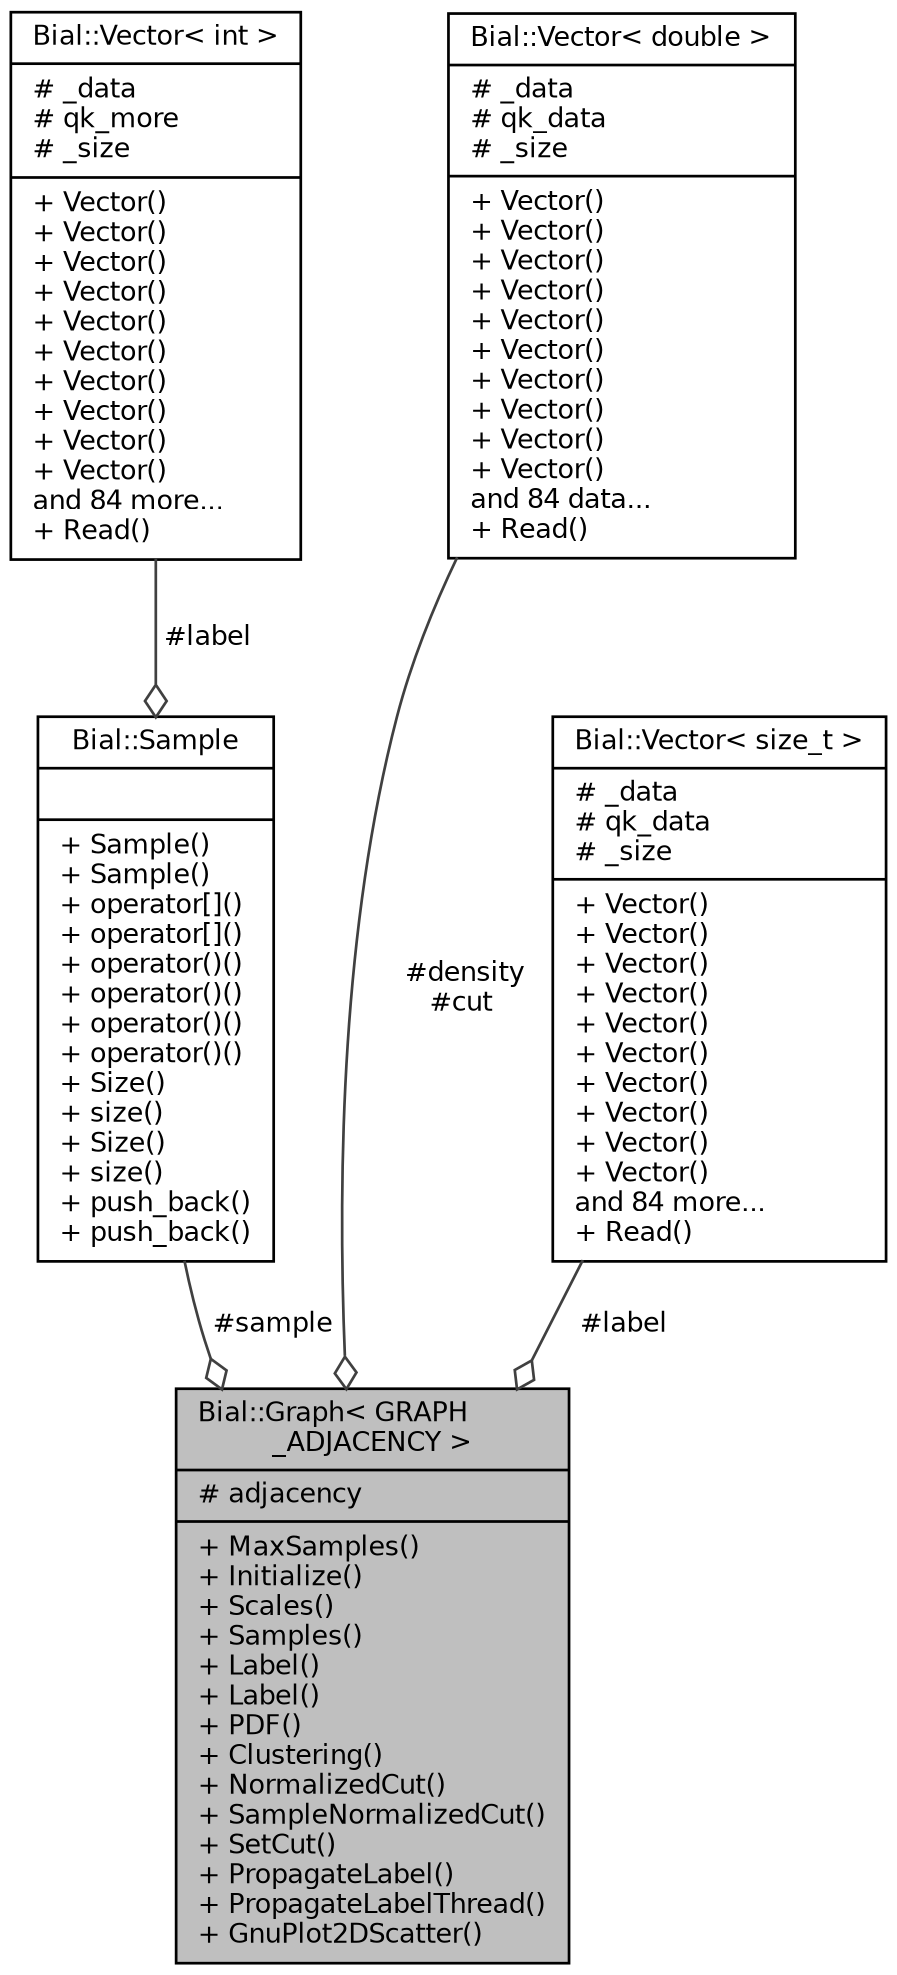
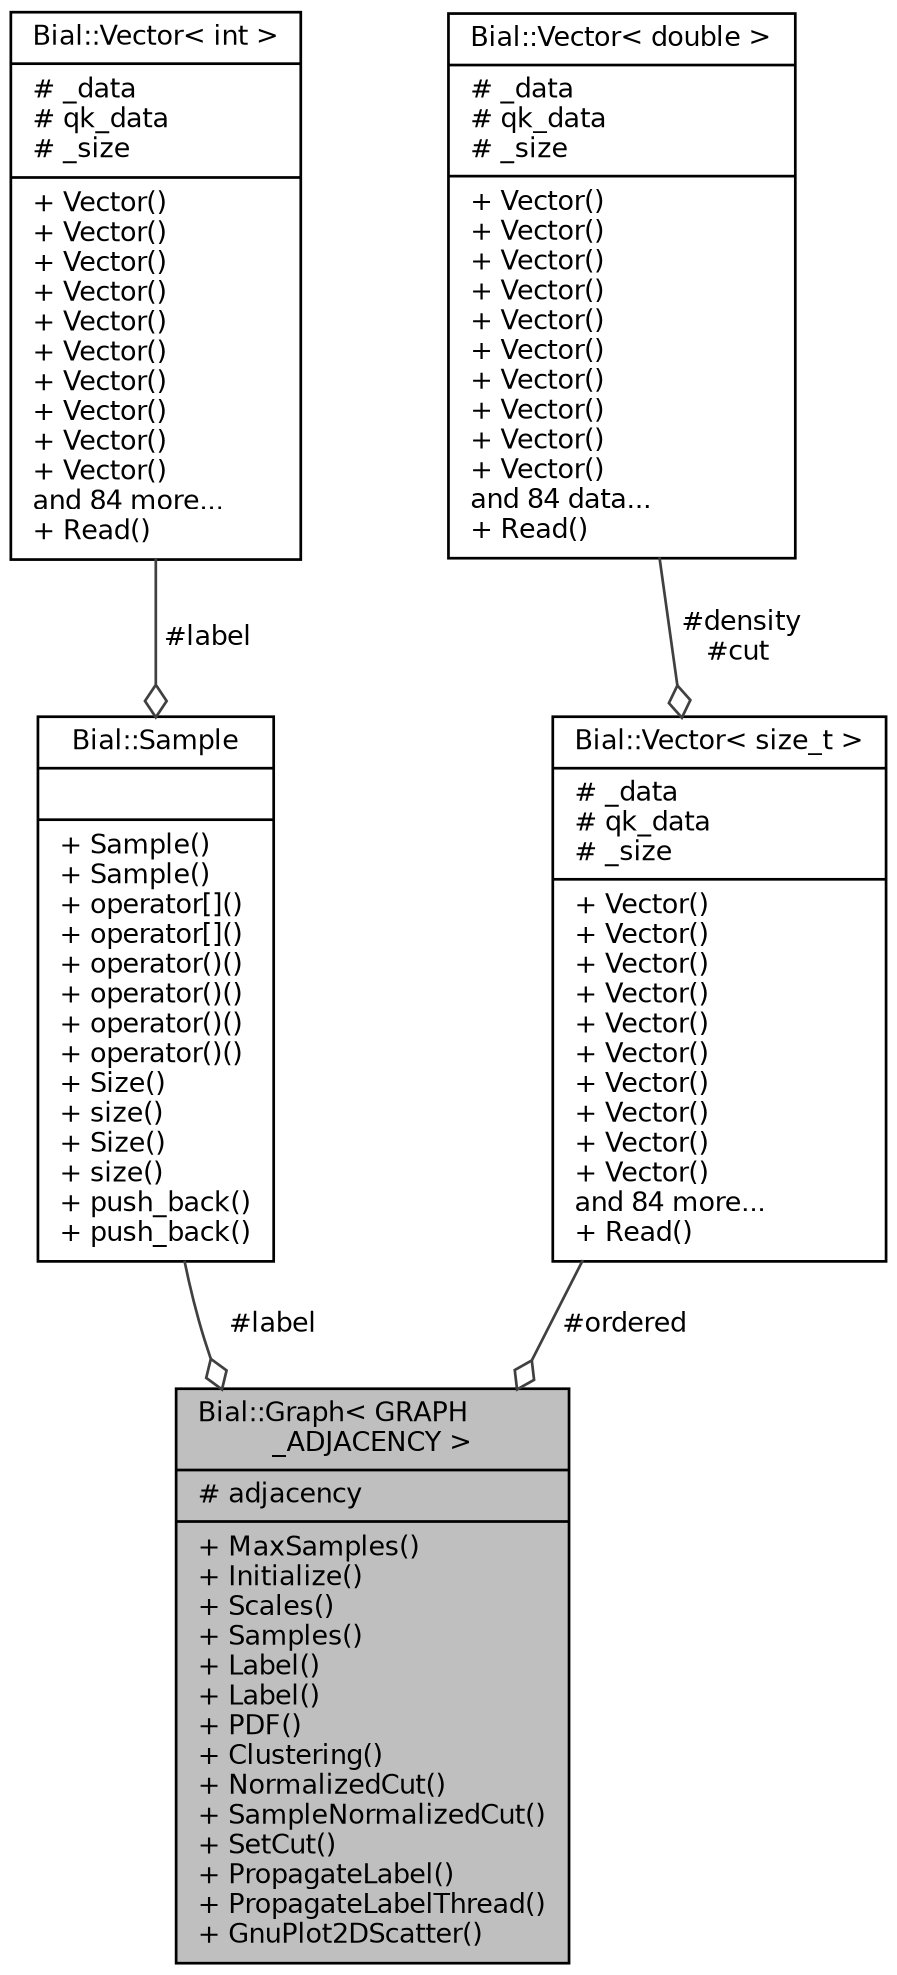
node "Bial::Vector< int >": text "# qk_more" -> "# qk_data"
edge "Bial::Vector< double >" -> "Bial::Graph< GRAPH": now "Bial::Vector< double >" -> "Bial::Vector< size_t >"
edge "Bial::Sample" -> "Bial::Graph< GRAPH": label " #sample" -> " #label"
edge "Bial::Vector< size_t >" -> "Bial::Graph< GRAPH": label " #label" -> " #ordered"
